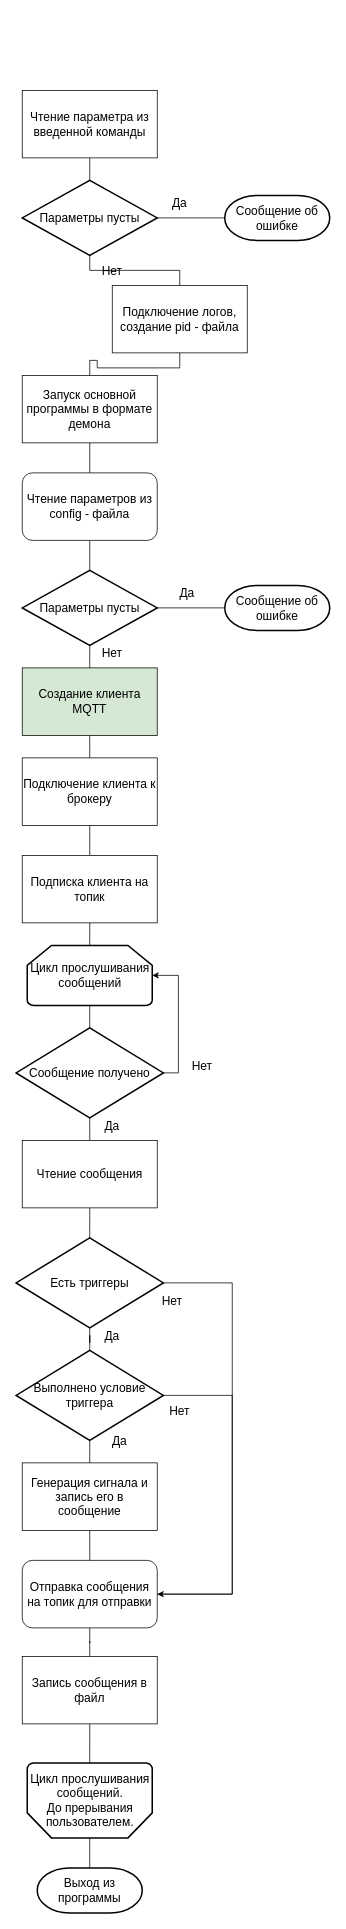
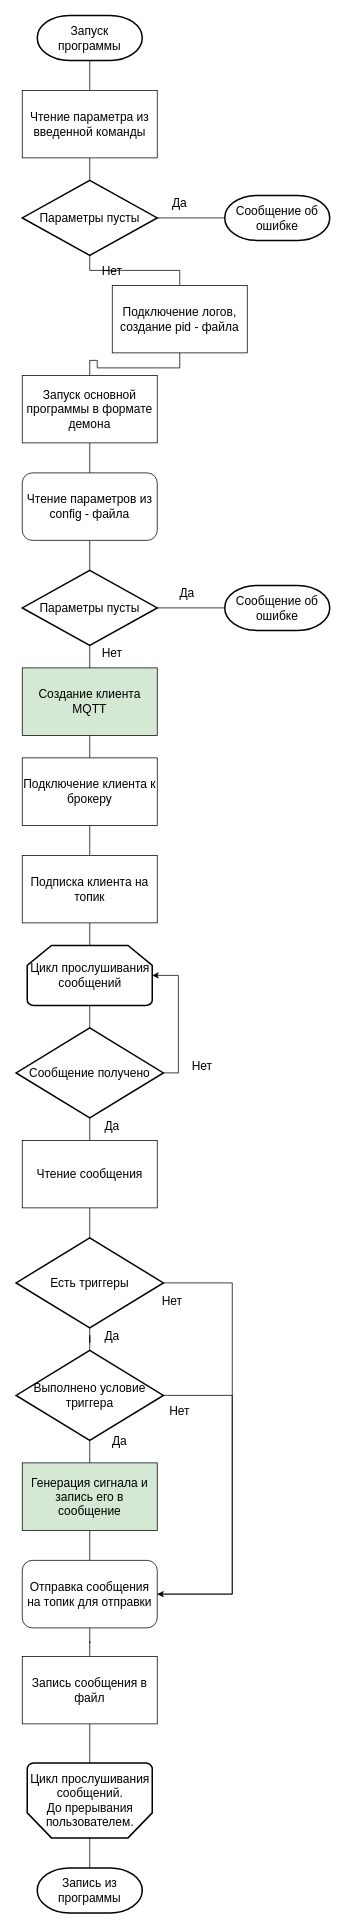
node "Запуск программы": added
edge "Запуск программы" -- "Чтение параметра из введенной команды": added
node "Генерация сигнала и запись его в сообщение": fillcolor #ffffff -> #d5e8d4
node "Выход из программы": label "Выход из программы" -> "Запись из программы"
